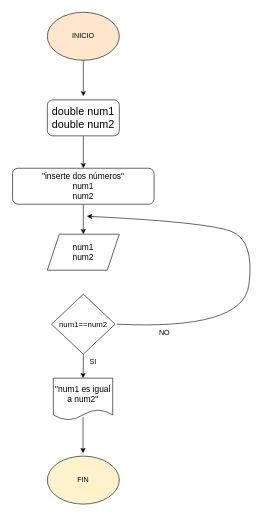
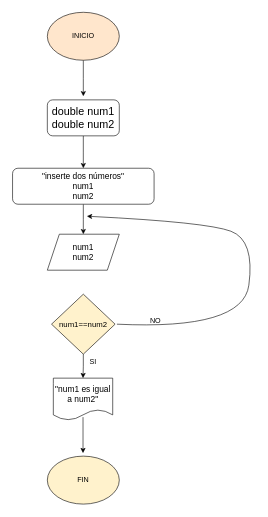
node "num1==num2": fillcolor #ffffff -> #fff2cc
node "NO": moved (164, 333) -> (155, 321)
